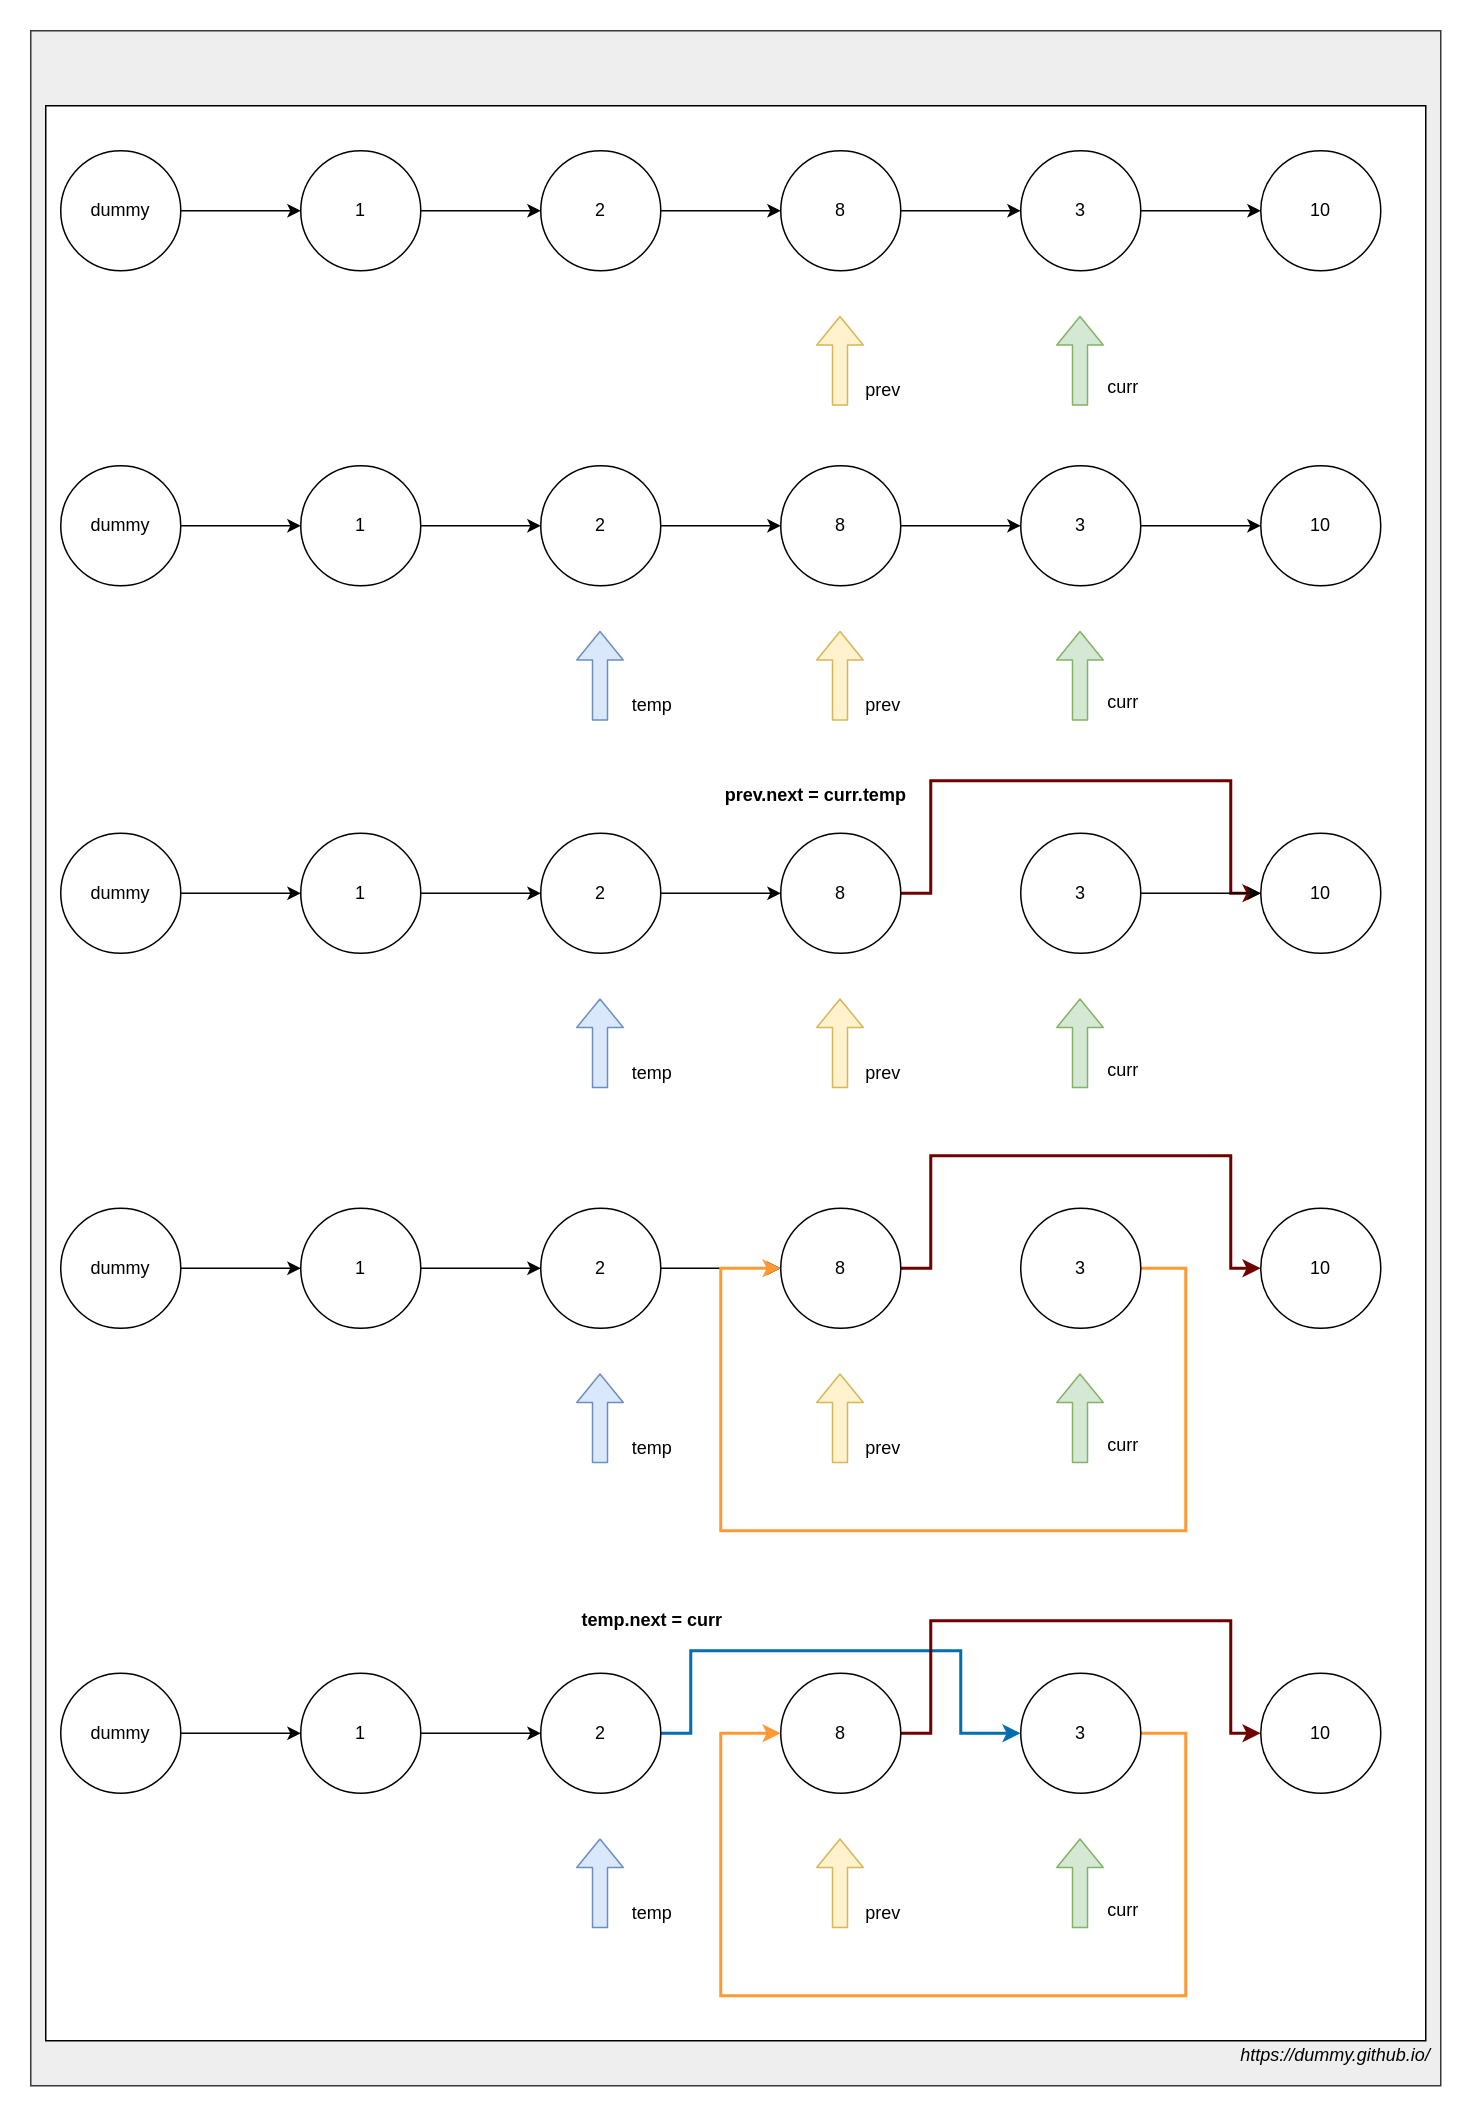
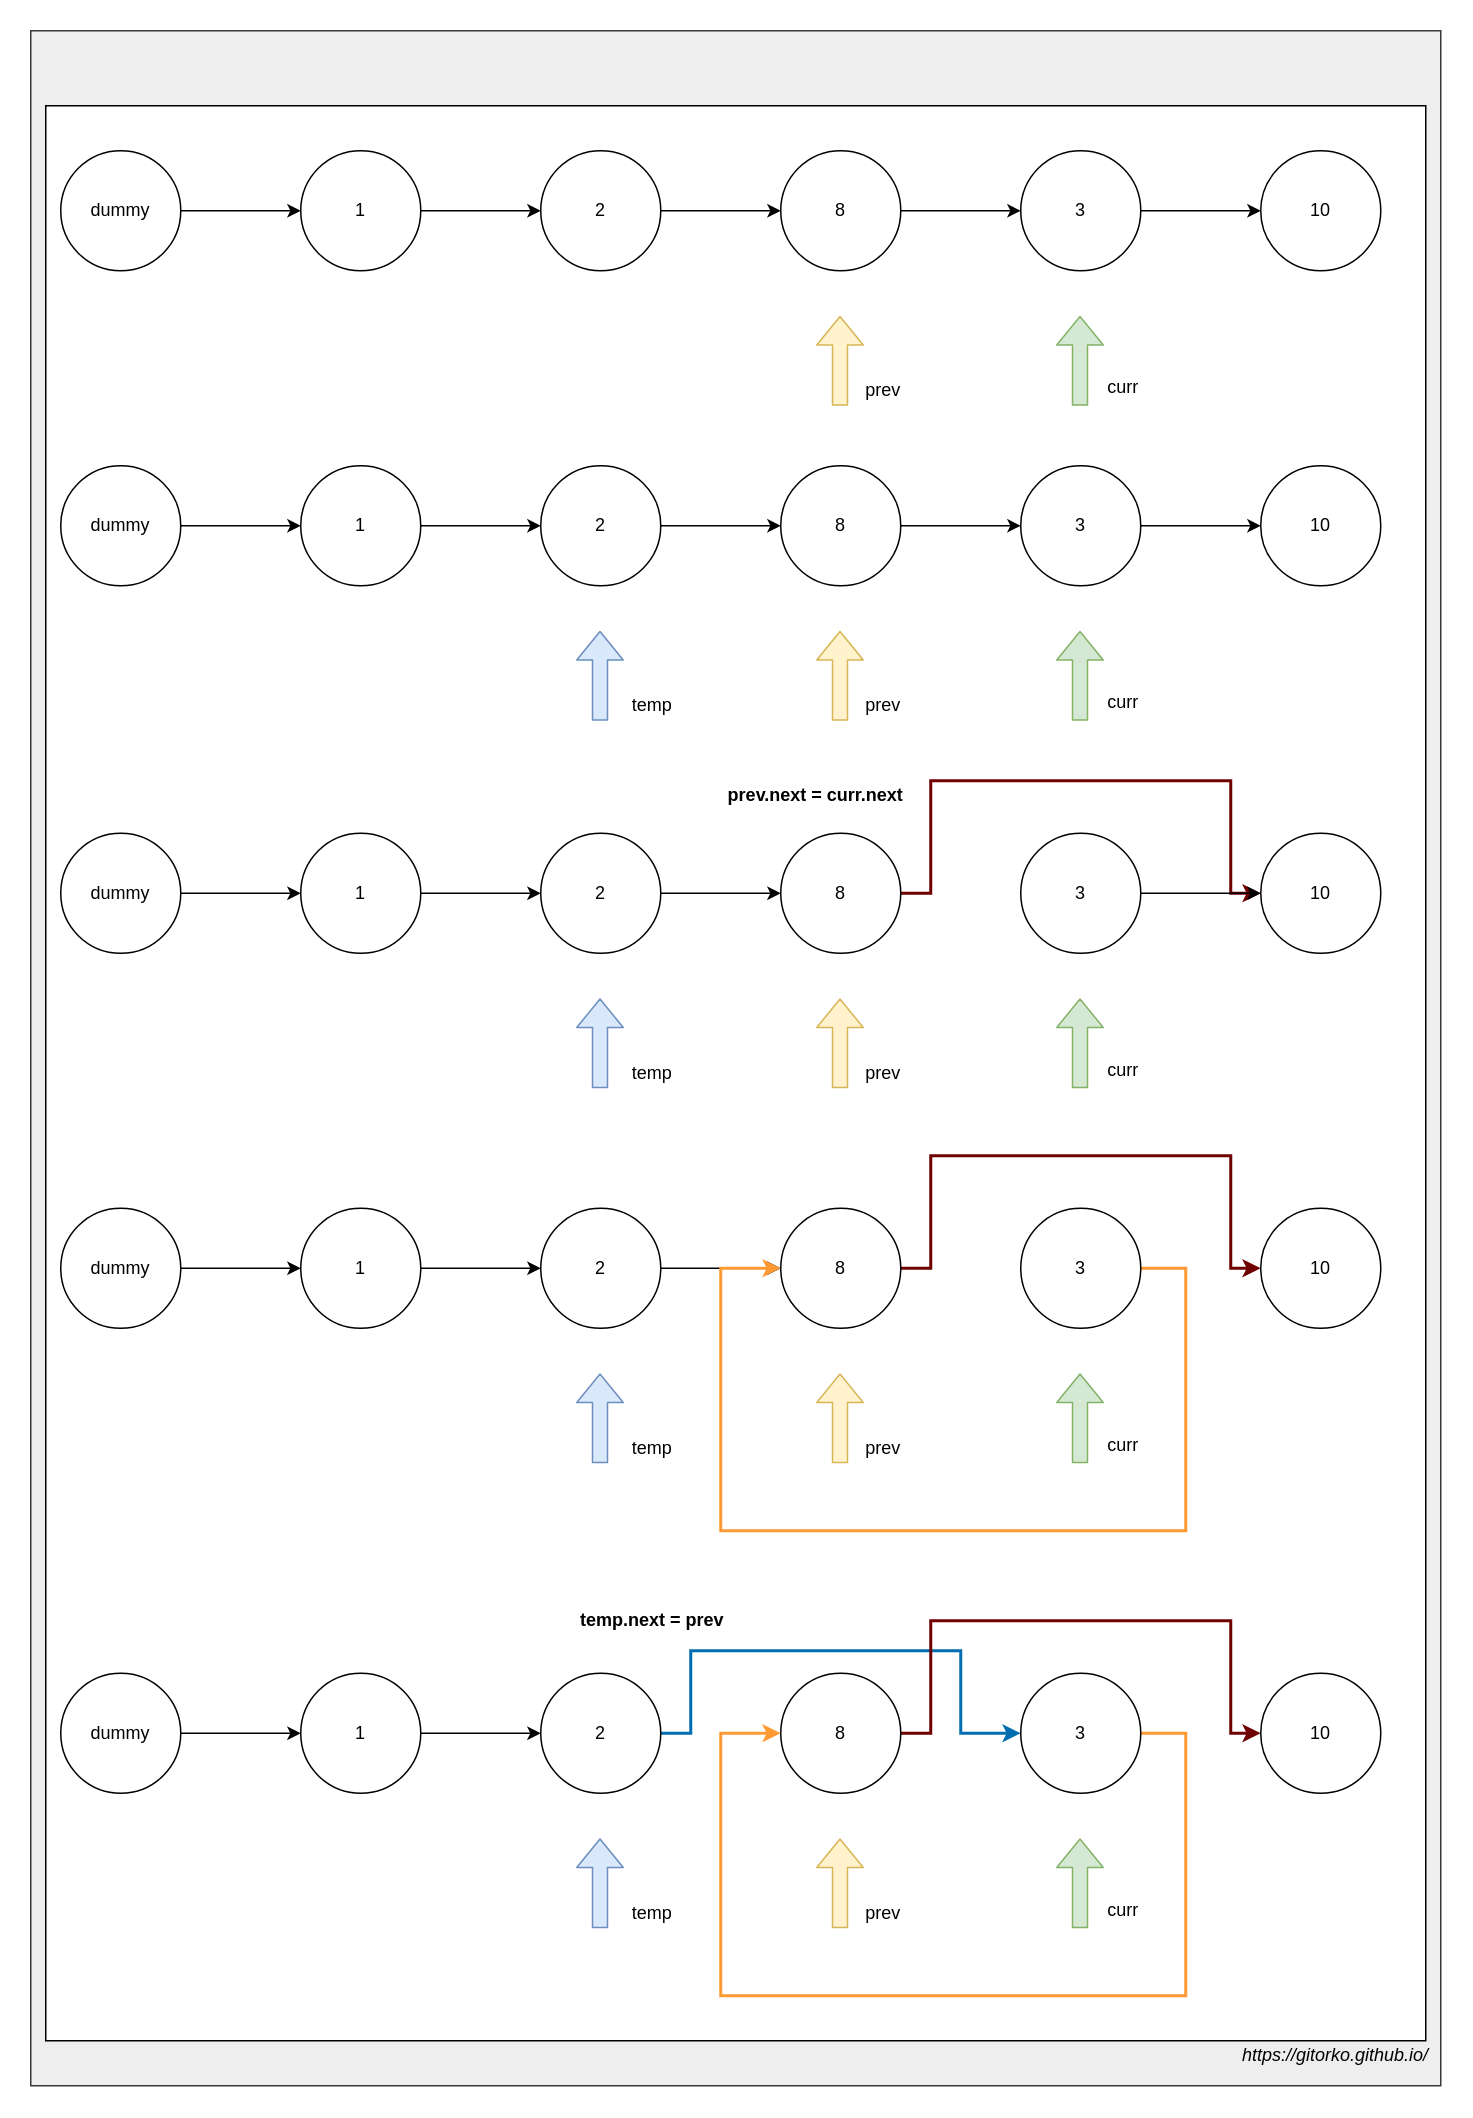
node "prev.next = curr.temp": label "prev.next = curr.temp" -> "prev.next = curr.next"
node "temp.next = curr": label "temp.next = curr" -> "temp.next = prev"
node "https://dummy.github.io/": label "https://dummy.github.io/" -> "https://gitorko.github.io/"
